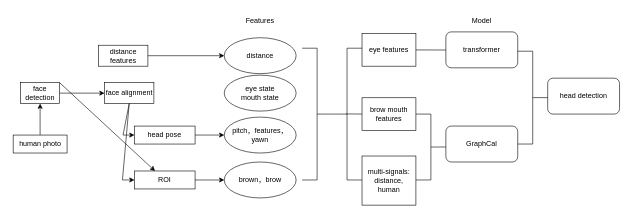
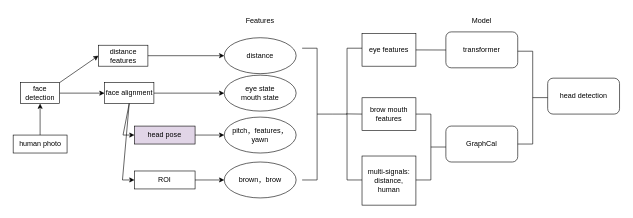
edge "face alignment" -> "eye state mouth state": added
node "head pose": fillcolor #ffffff -> #e1d5e7
edge "face detection" -> "ROI": now "face detection" -> "distance features"
